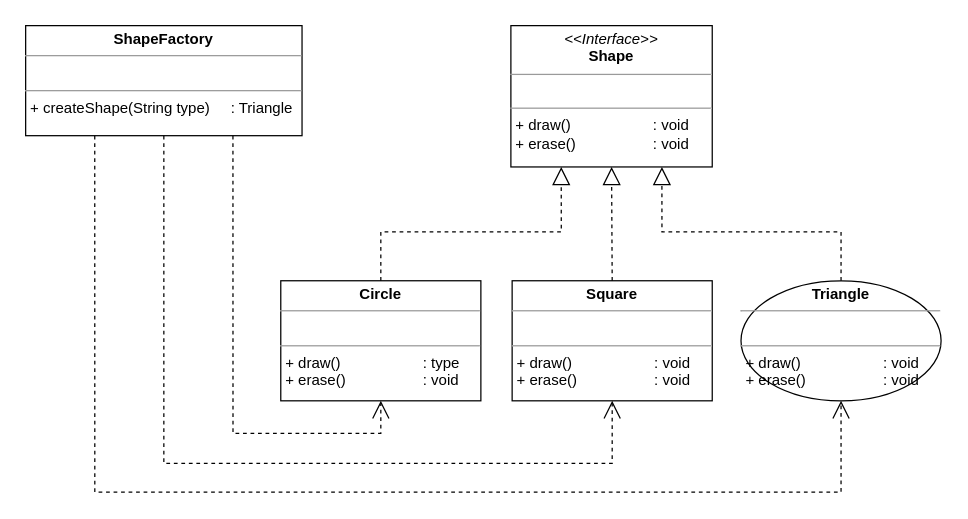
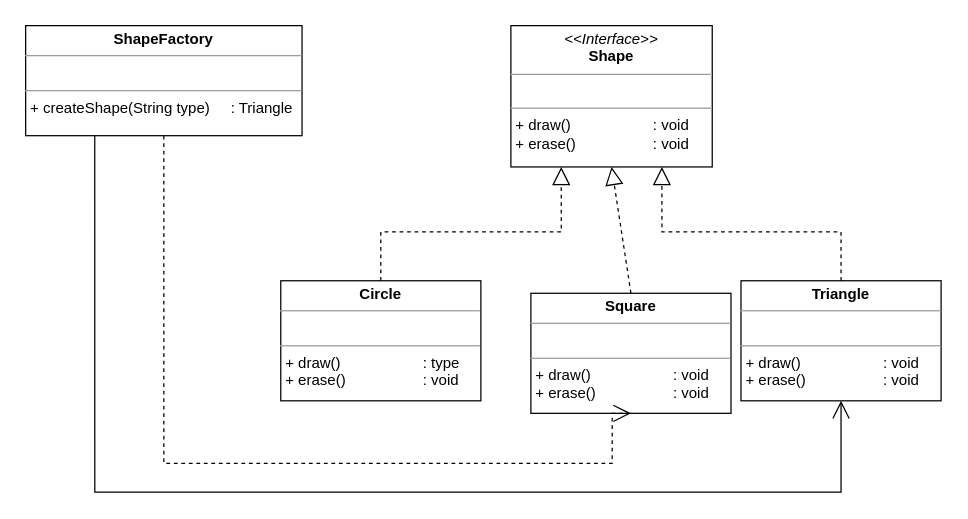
node "Square + draw() : void + erase() : void": moved (612, 341) -> (631, 353)
node "Triangle + draw() : void + erase() : void": shape ellipse -> rectangle
edge "ShapeFactory + createShape(String type) : Triangle" -> "Circle + draw() : type + erase() : void": removed
edge "ShapeFactory + createShape(String type) : Triangle" -> "Triangle + draw() : void + erase() : void": style dashed -> solid
